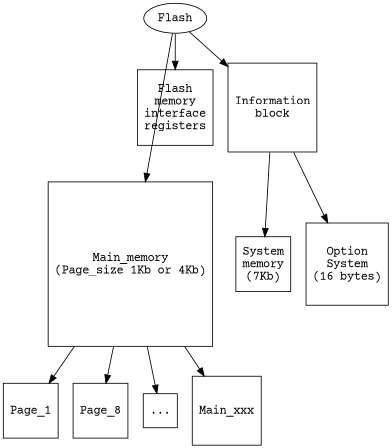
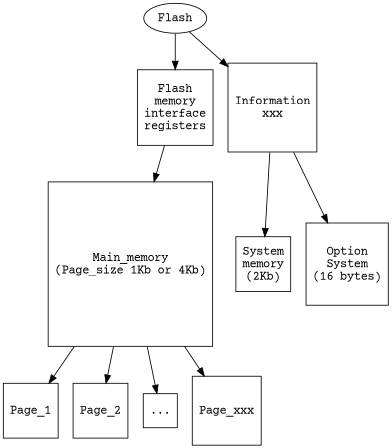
edge "Flash" -> "Main_memory (Page_size 1Kb or 4Kb)": now "Flash memory interface registers" -> "Main_memory (Page_size 1Kb or 4Kb)"
node "Information block": label "Information block" -> "Information xxx"
node "System memory (7Kb)": label "System memory (7Kb)" -> "System memory (2Kb)"
node "Page_8": label "Page_8" -> "Page_2"
node "Main_xxx": label "Main_xxx" -> "Page_xxx"
